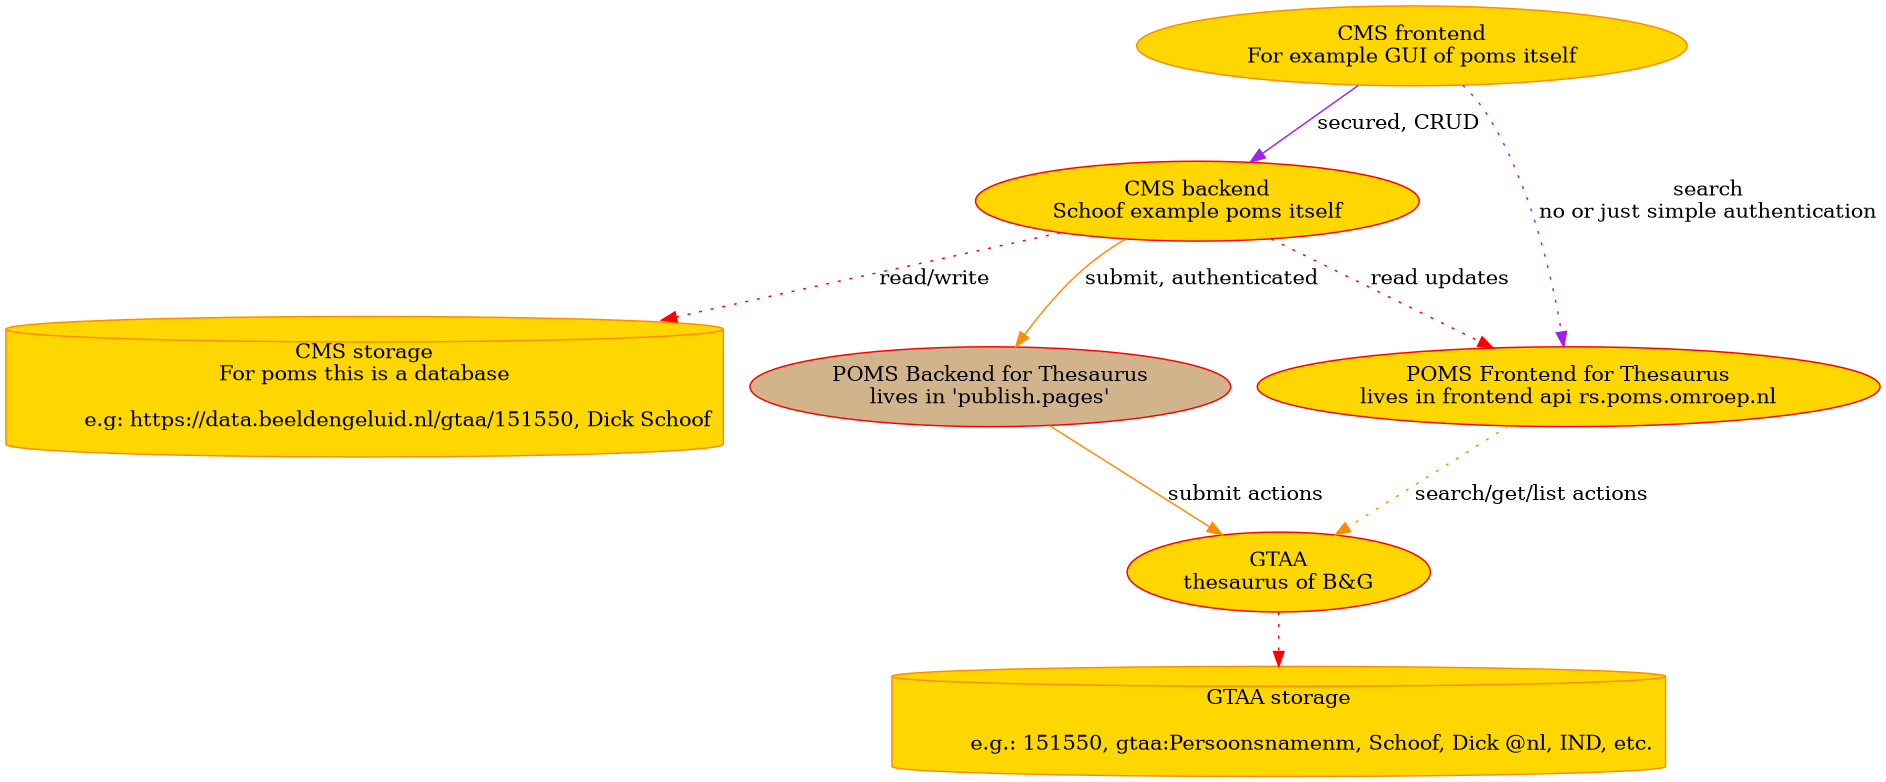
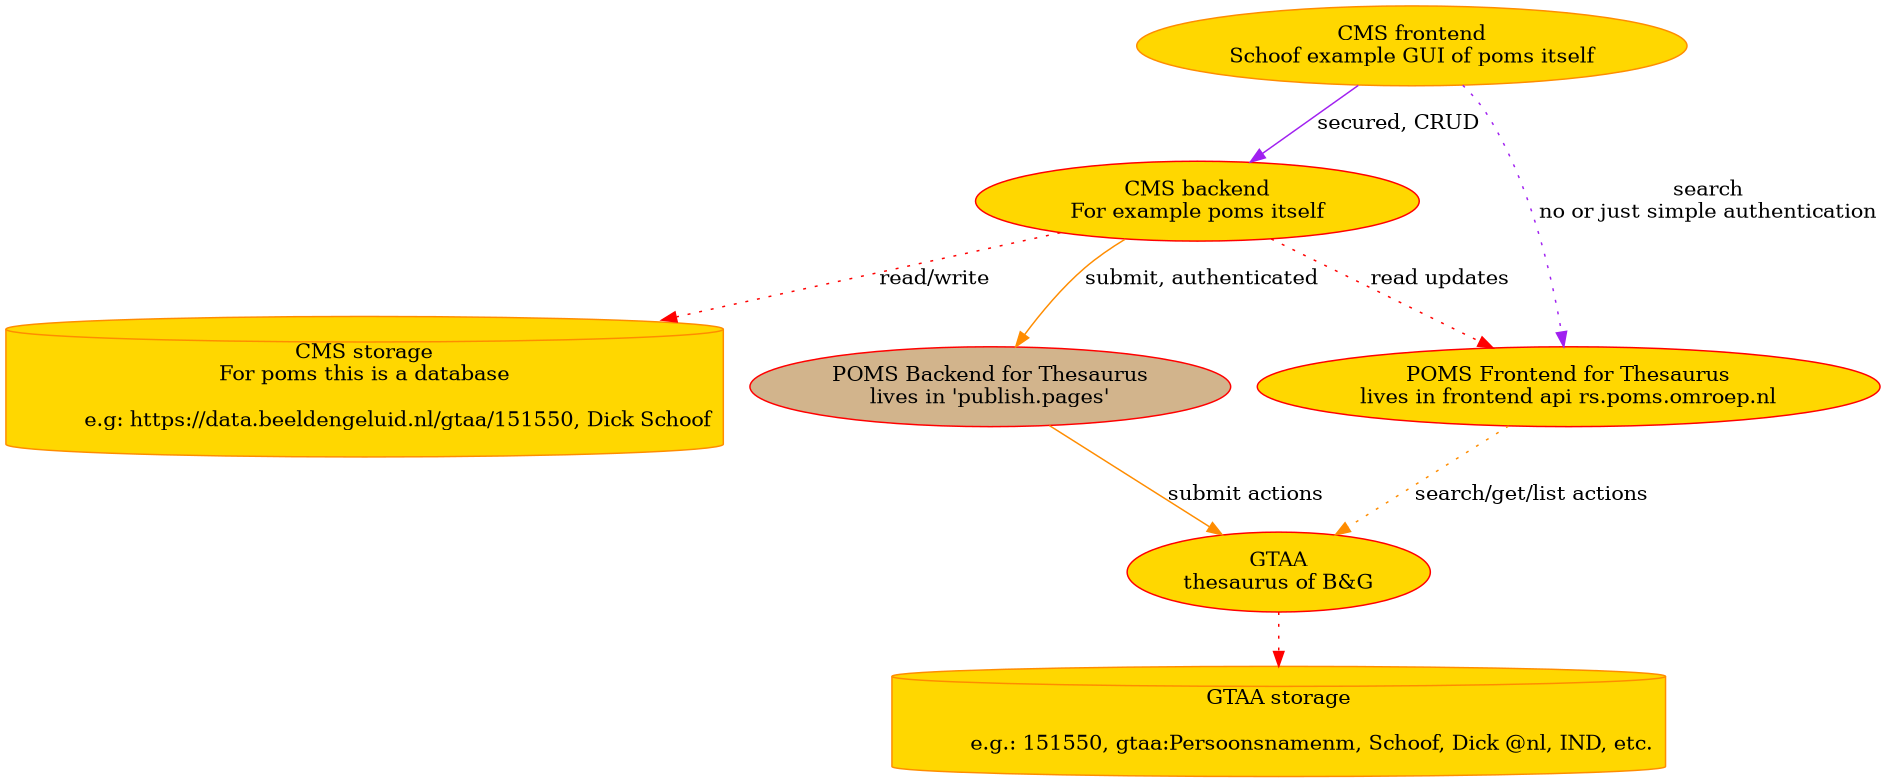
node "CMS frontend For example GUI of poms itself": label "CMS frontend For example GUI of poms itself" -> "CMS frontend Schoof example GUI of poms itself"
node "CMS backend Schoof example poms itself": label "CMS backend Schoof example poms itself" -> "CMS backend For example poms itself"
